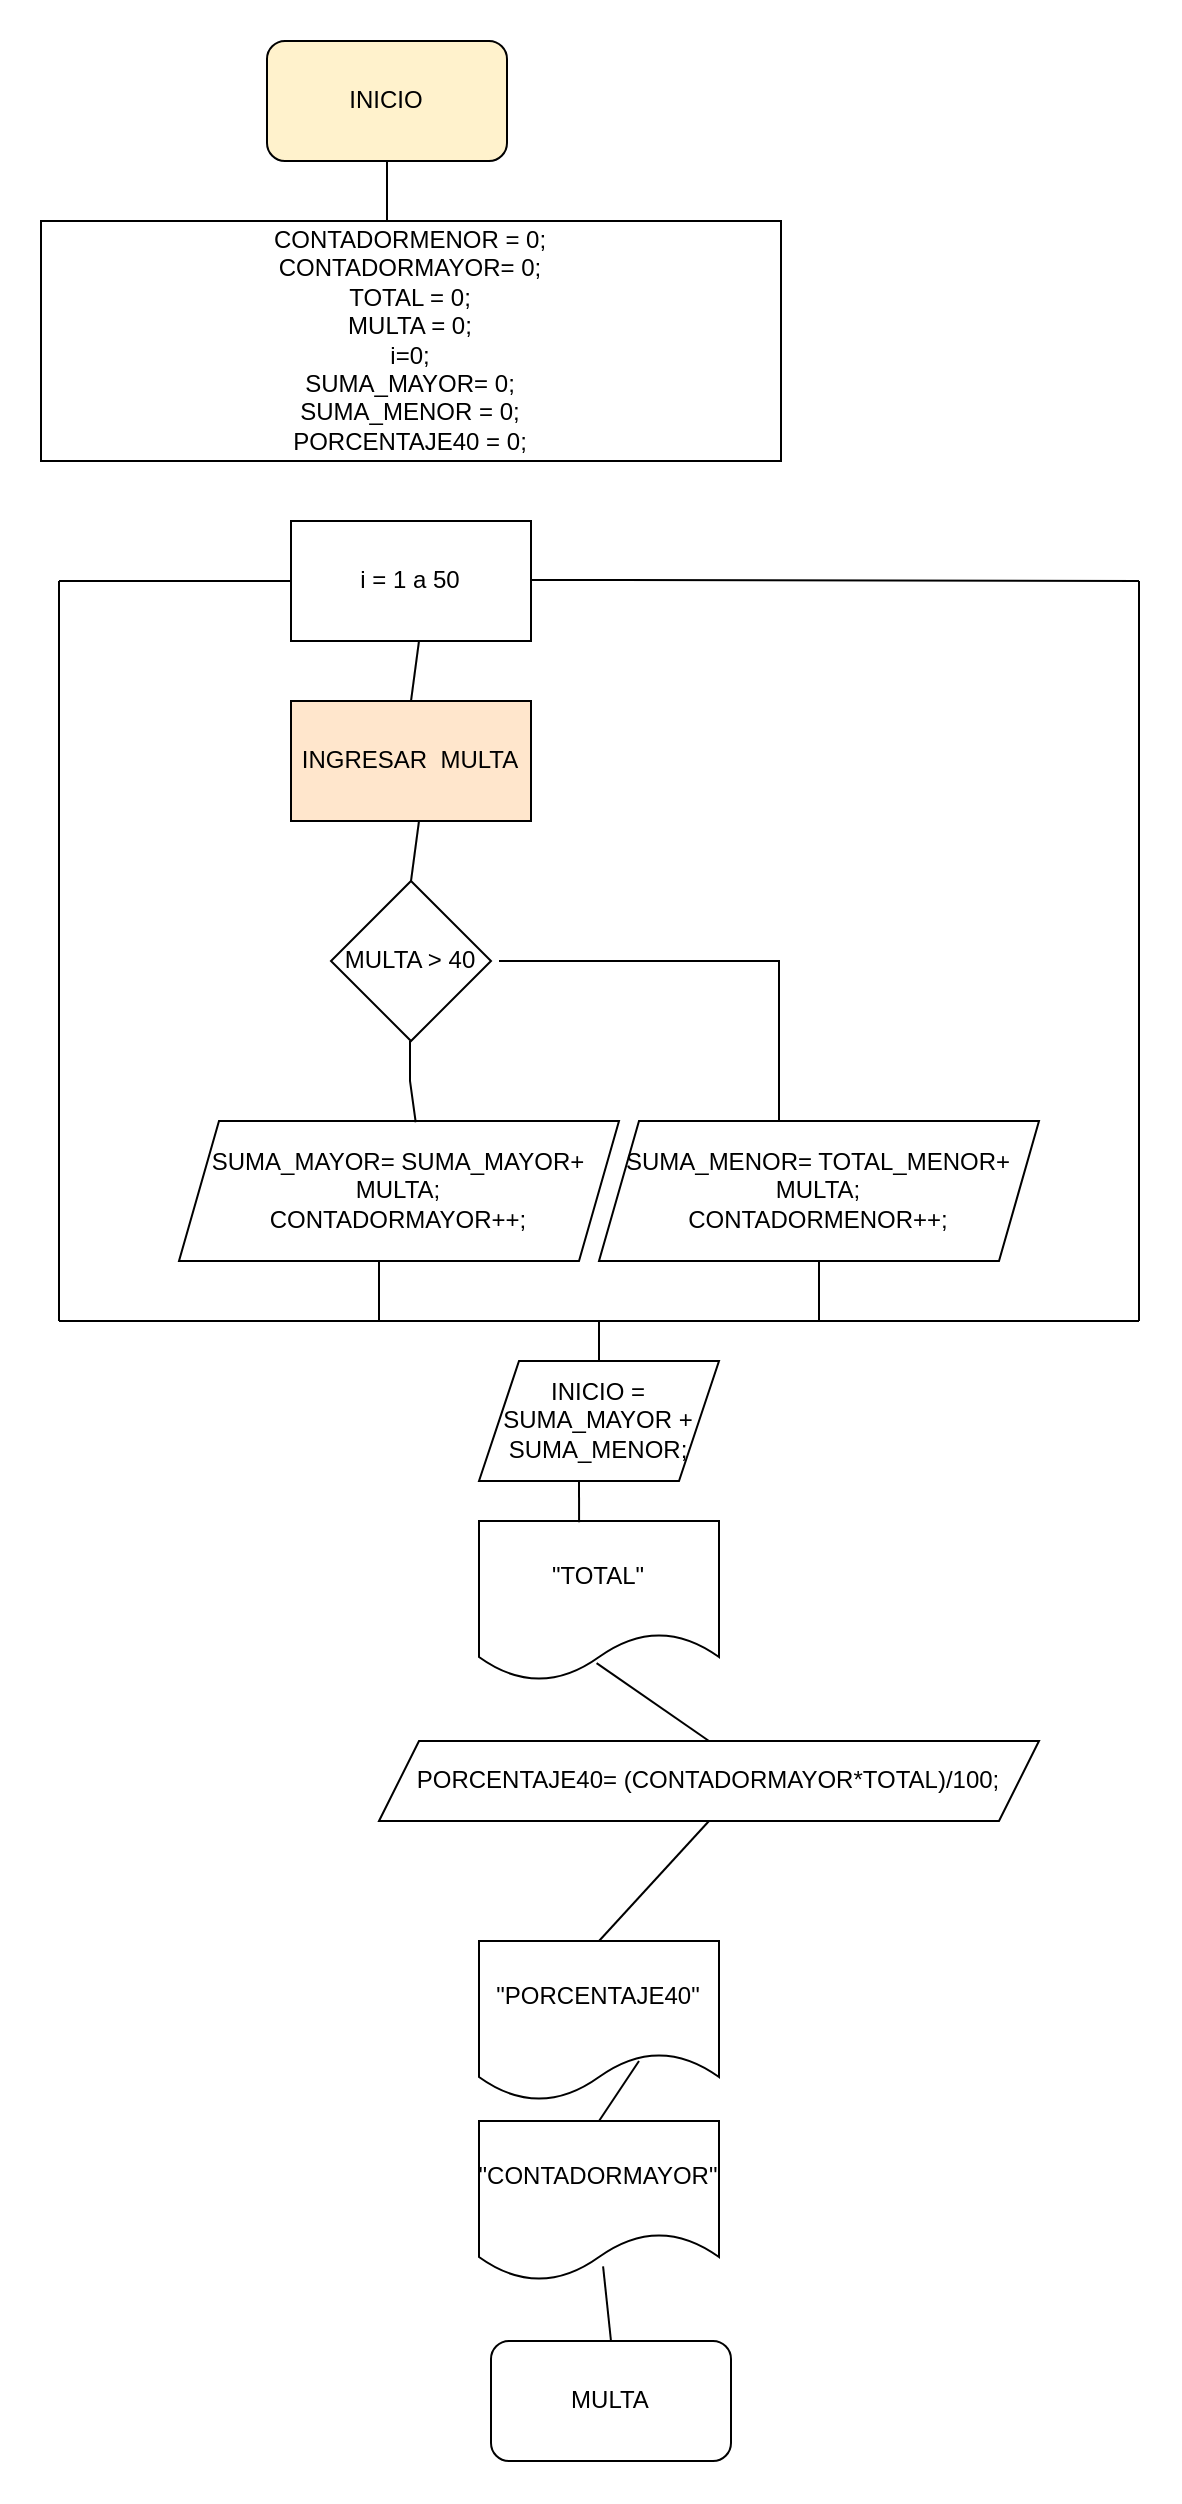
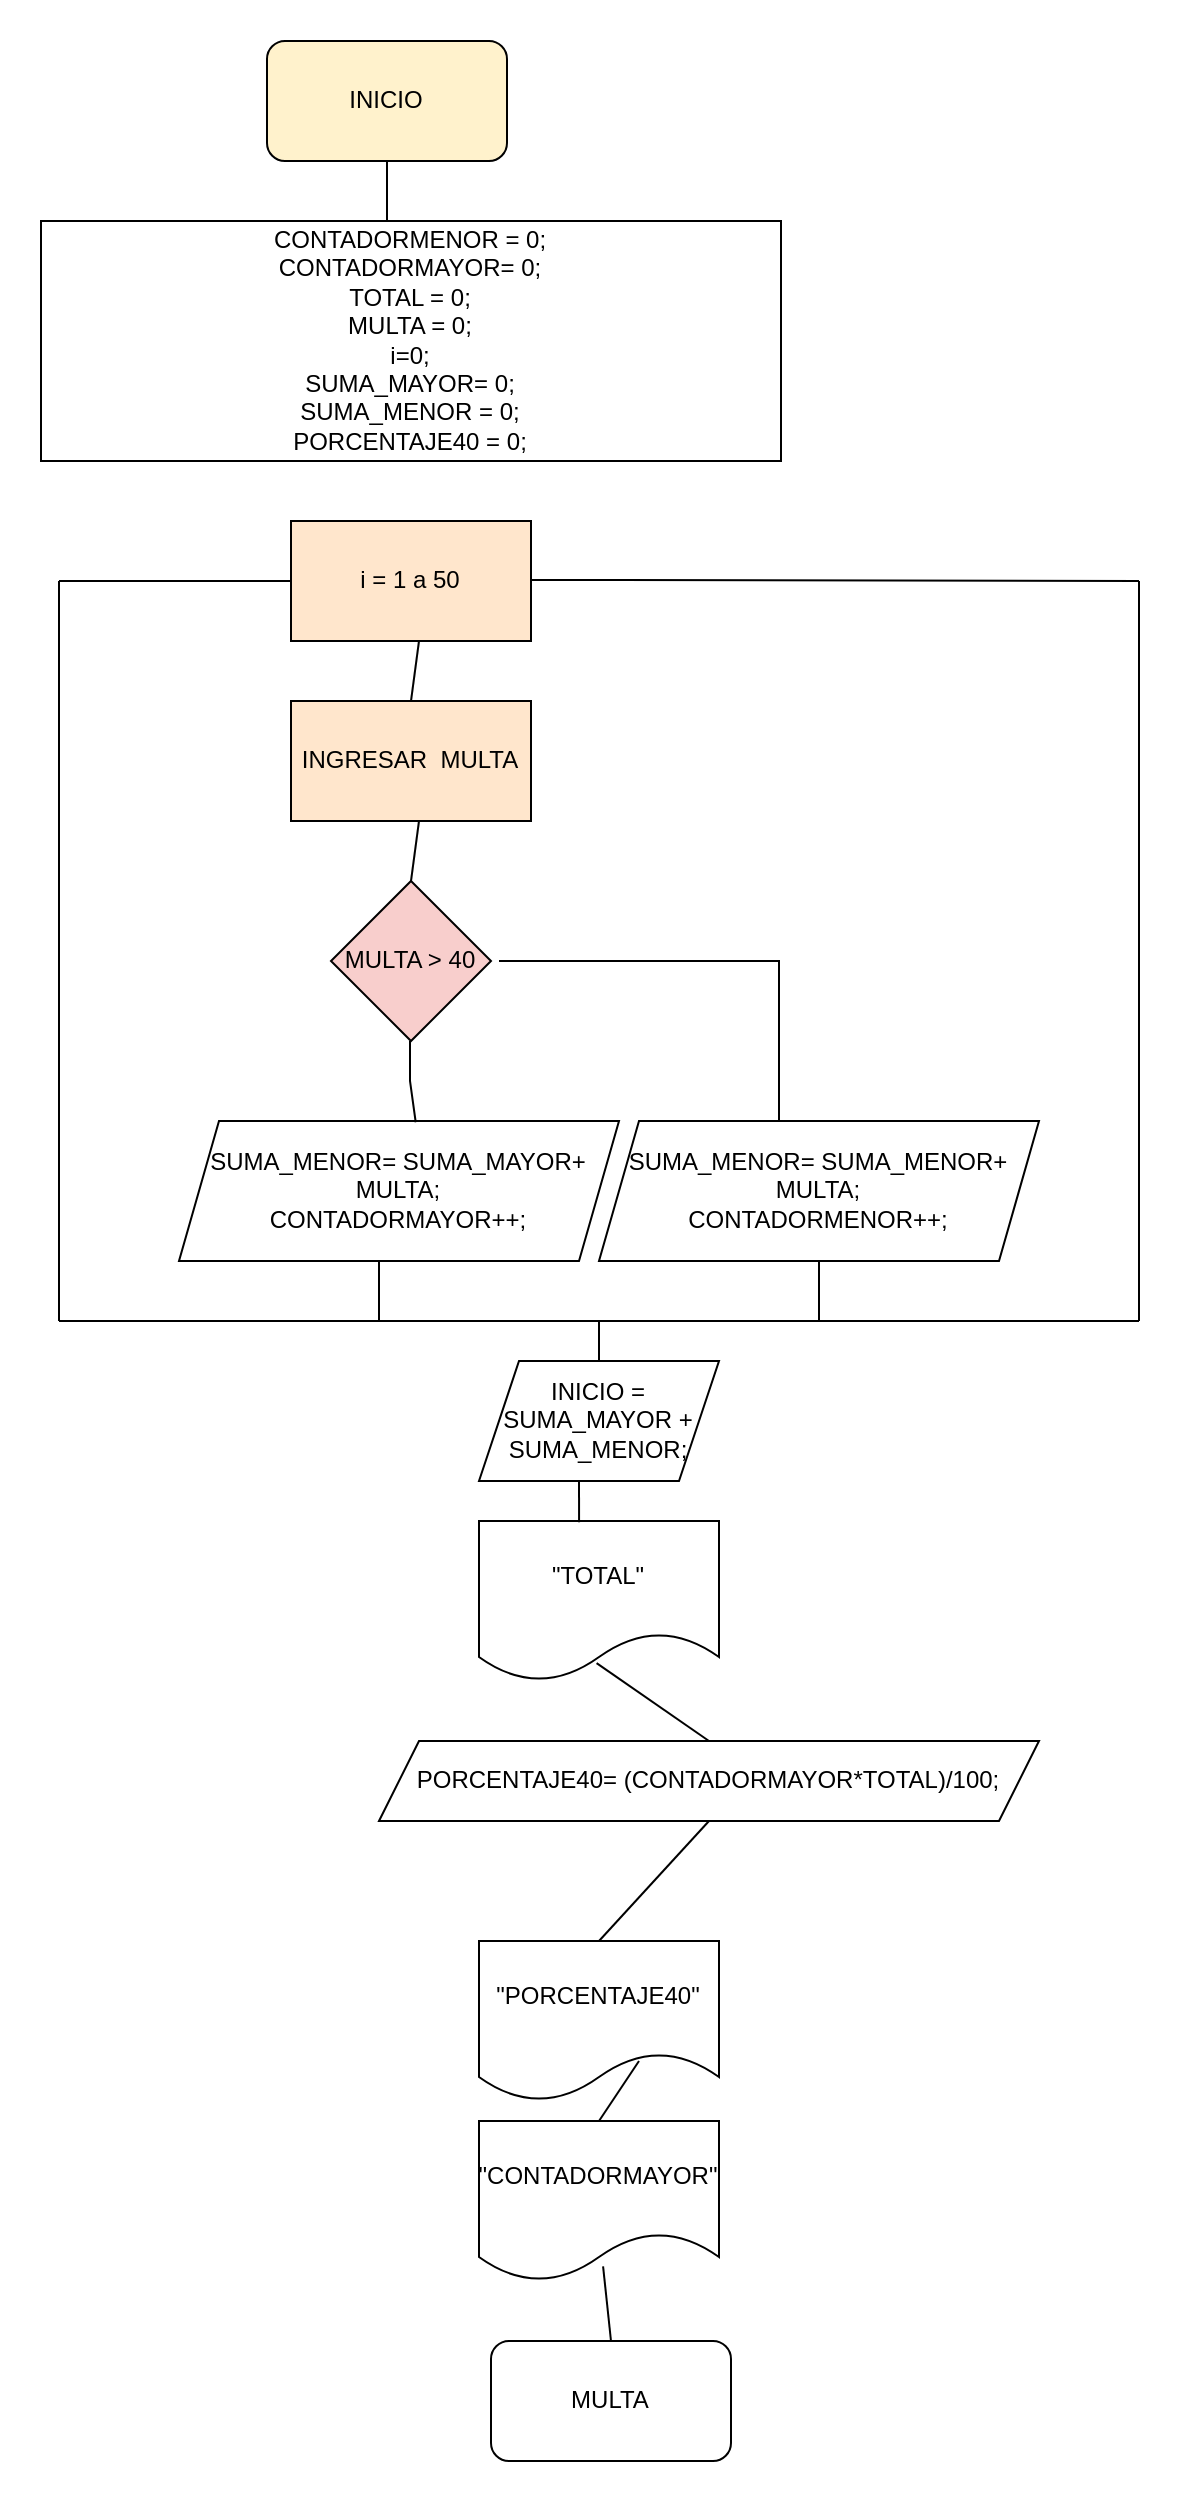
node "i = 1 a 50": fillcolor #ffffff -> #ffe6cc
node "MULTA > 40": fillcolor #ffffff -> #f8cecc
node "SUMA_MAYOR= SUMA_MAYOR+ MULTA; CONTADORMAYOR++;": label "SUMA_MAYOR= SUMA_MAYOR+ MULTA; CONTADORMAYOR++;" -> "SUMA_MENOR= SUMA_MAYOR+ MULTA; CONTADORMAYOR++;"
node "SUMA_MENOR= TOTAL_MENOR+ MULTA; CONTADORMENOR++;": label "SUMA_MENOR= TOTAL_MENOR+ MULTA; CONTADORMENOR++;" -> "SUMA_MENOR= SUMA_MENOR+ MULTA; CONTADORMENOR++;"
